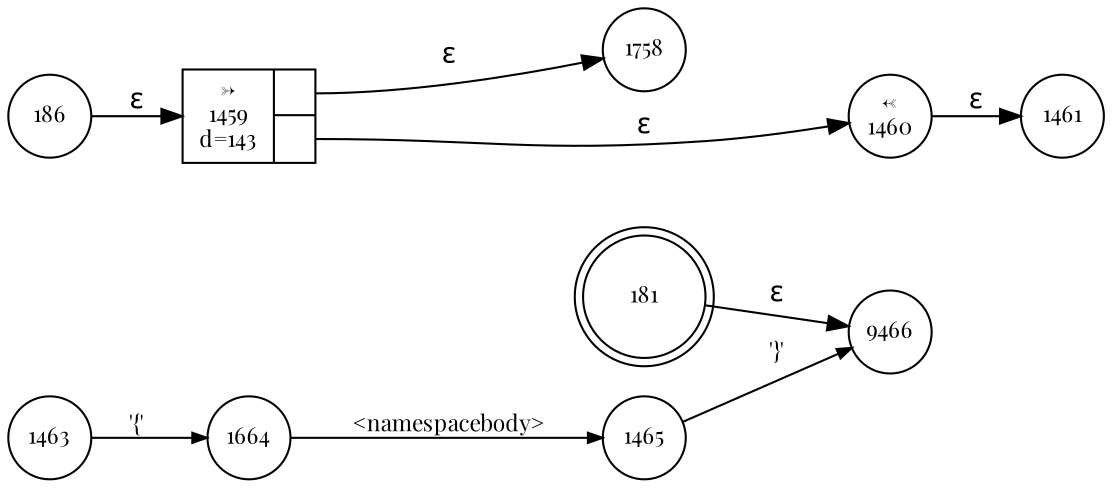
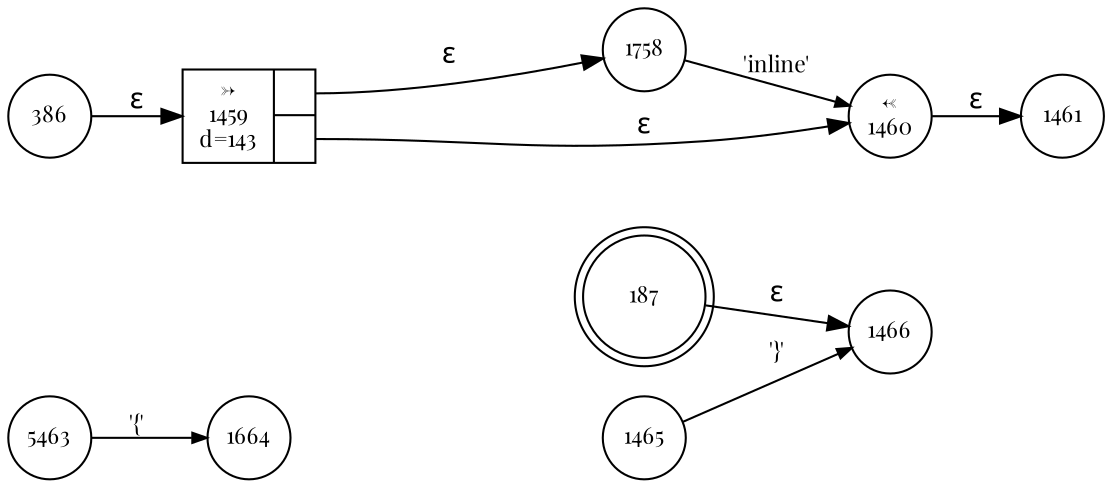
edge "1758" -> "← 1460": added, label "'inline'"
node "186": label "186" -> "386"
node "181": label "181" -> "187"
node "9466": label "9466" -> "1466"
node "1463": label "1463" -> "5463"
edge "1664" -> "1465": removed, label "<namespacebody>"
